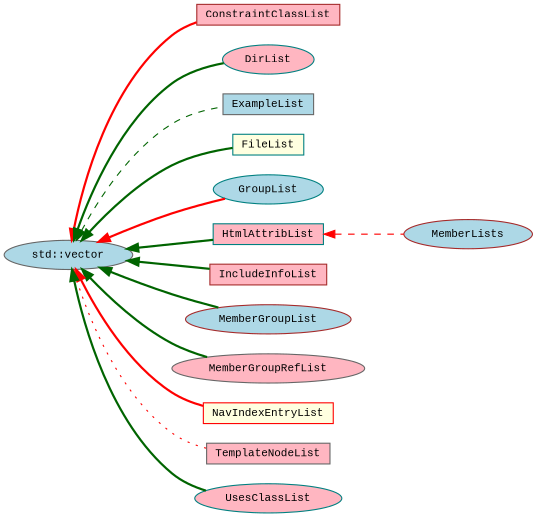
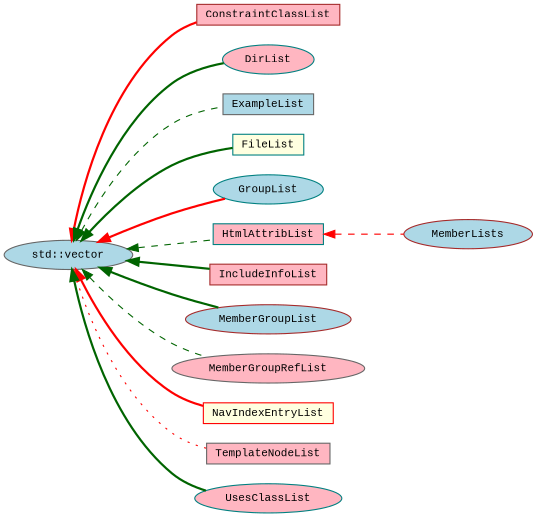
edge "HtmlAttribList" -> "std::vector": style bold -> dashed
edge "MemberGroupRefList" -> "std::vector": style bold -> dashed
